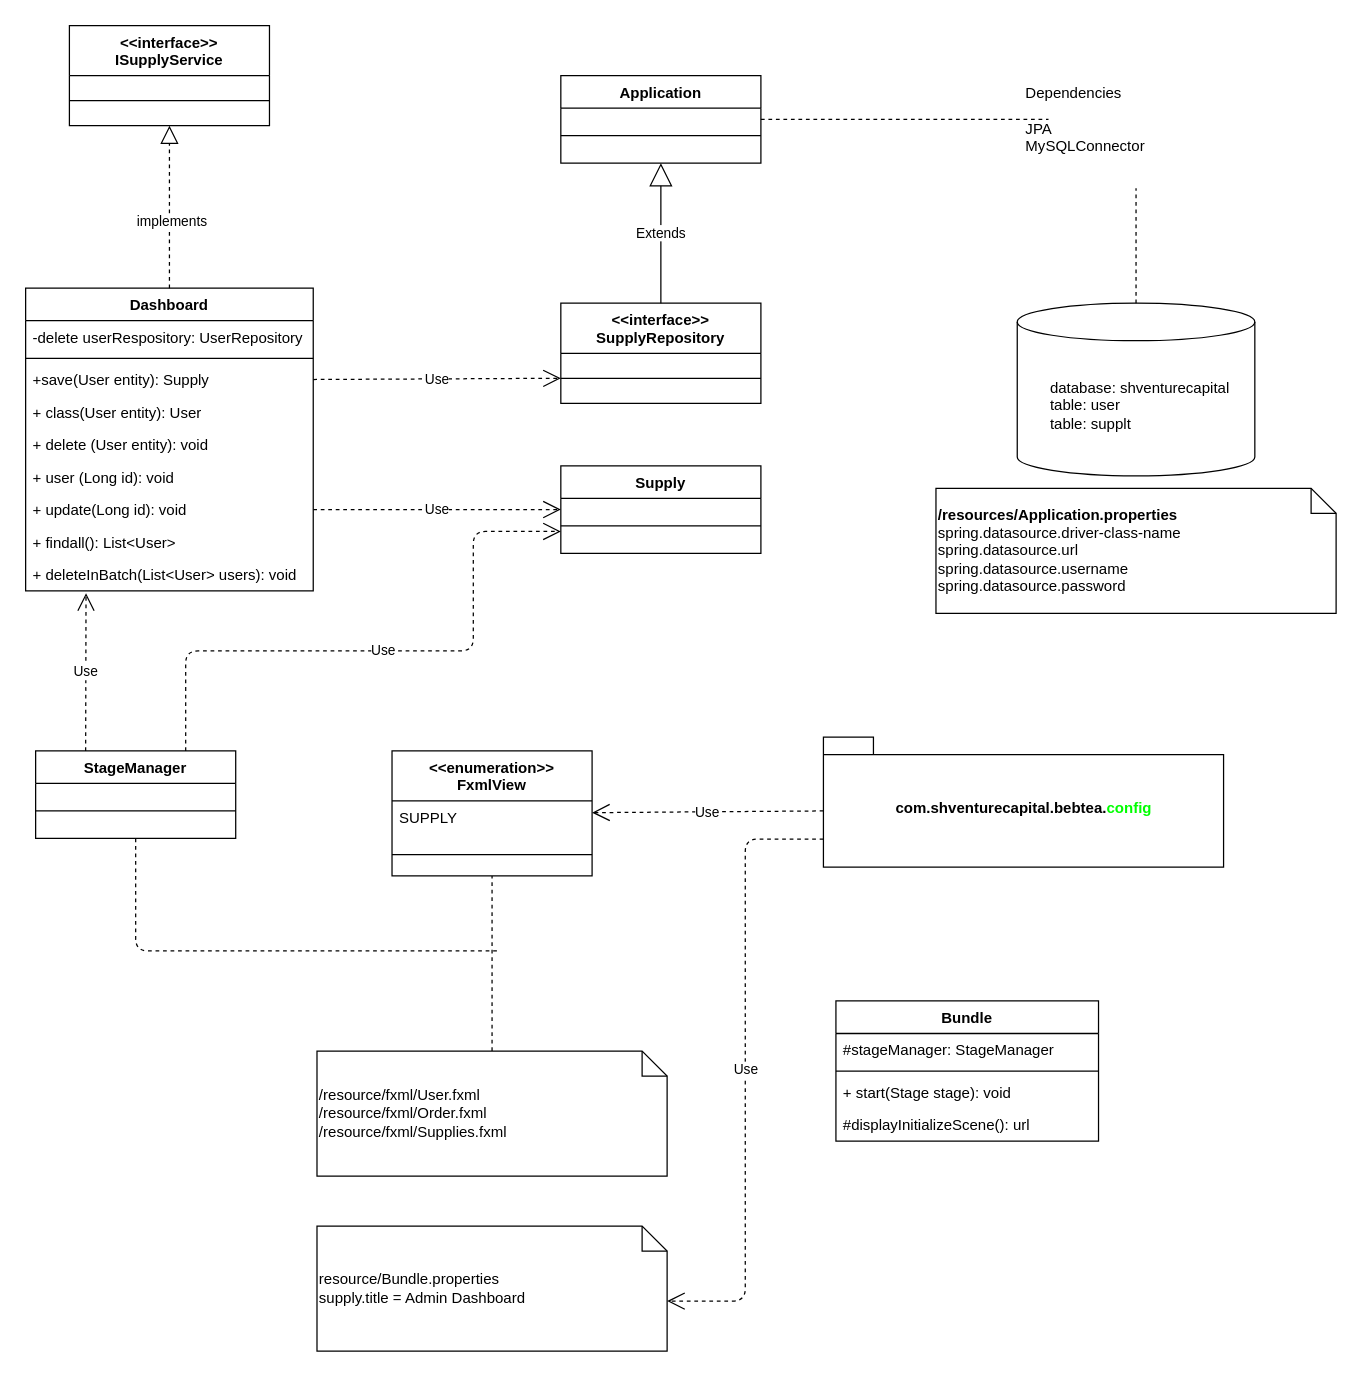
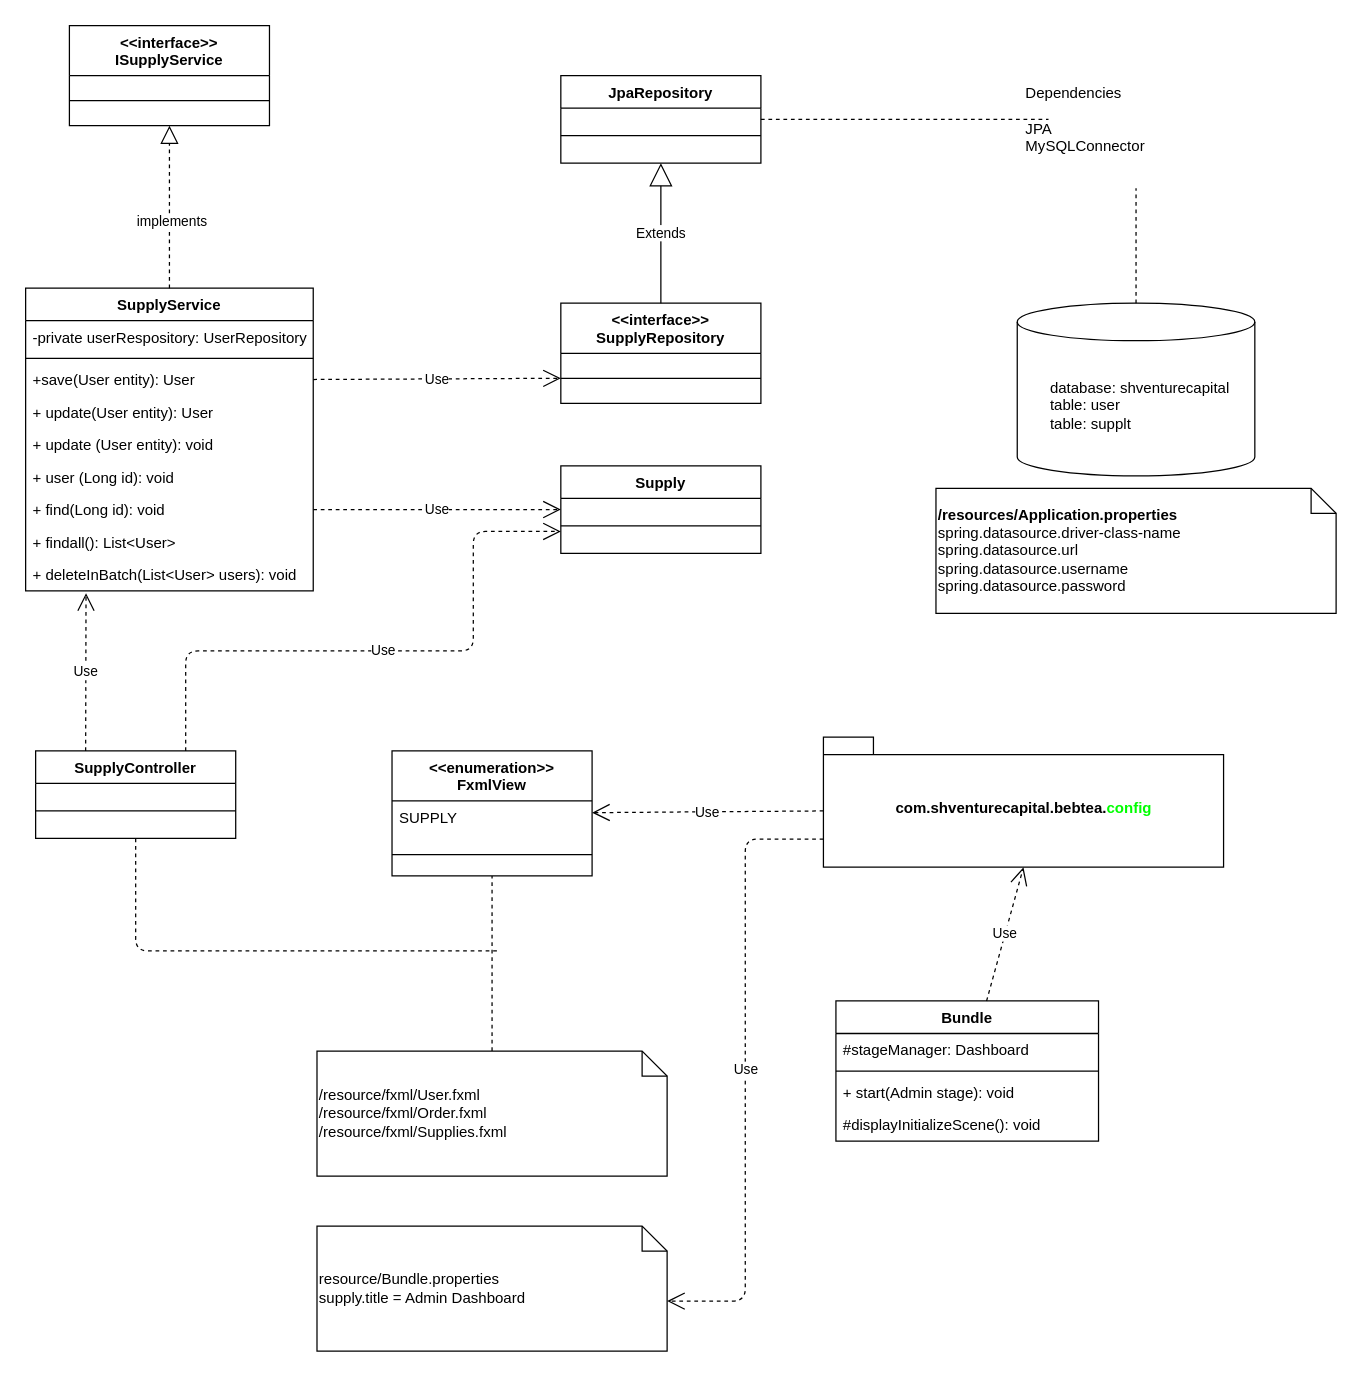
node "Application": label "Application" -> "JpaRepository"
node "Dashboard": label "Dashboard" -> "SupplyService"
node "-delete userRespository: UserRepository": label "-delete userRespository: UserRepository" -> "-private userRespository: UserRepository"
node "+save(User entity): Supply": label "+save(User entity): Supply" -> "+save(User entity): User"
node "+ class(User entity): User": label "+ class(User entity): User" -> "+ update(User entity): User"
node "+ delete (User entity): void": label "+ delete (User entity): void" -> "+ update (User entity): void"
node "+ update(Long id): void": label "+ update(Long id): void" -> "+ find(Long id): void"
node "StageManager": label "StageManager" -> "SupplyController"
edge "Bundle" -> "com.shventurecapital.bebtea.config": added, label "Use"
node "#stageManager: StageManager": label "#stageManager: StageManager" -> "#stageManager: Dashboard"
node "+ start(Stage stage): void": label "+ start(Stage stage): void" -> "+ start(Admin stage): void"
node "#displayInitializeScene(): url": label "#displayInitializeScene(): url" -> "#displayInitializeScene(): void"
